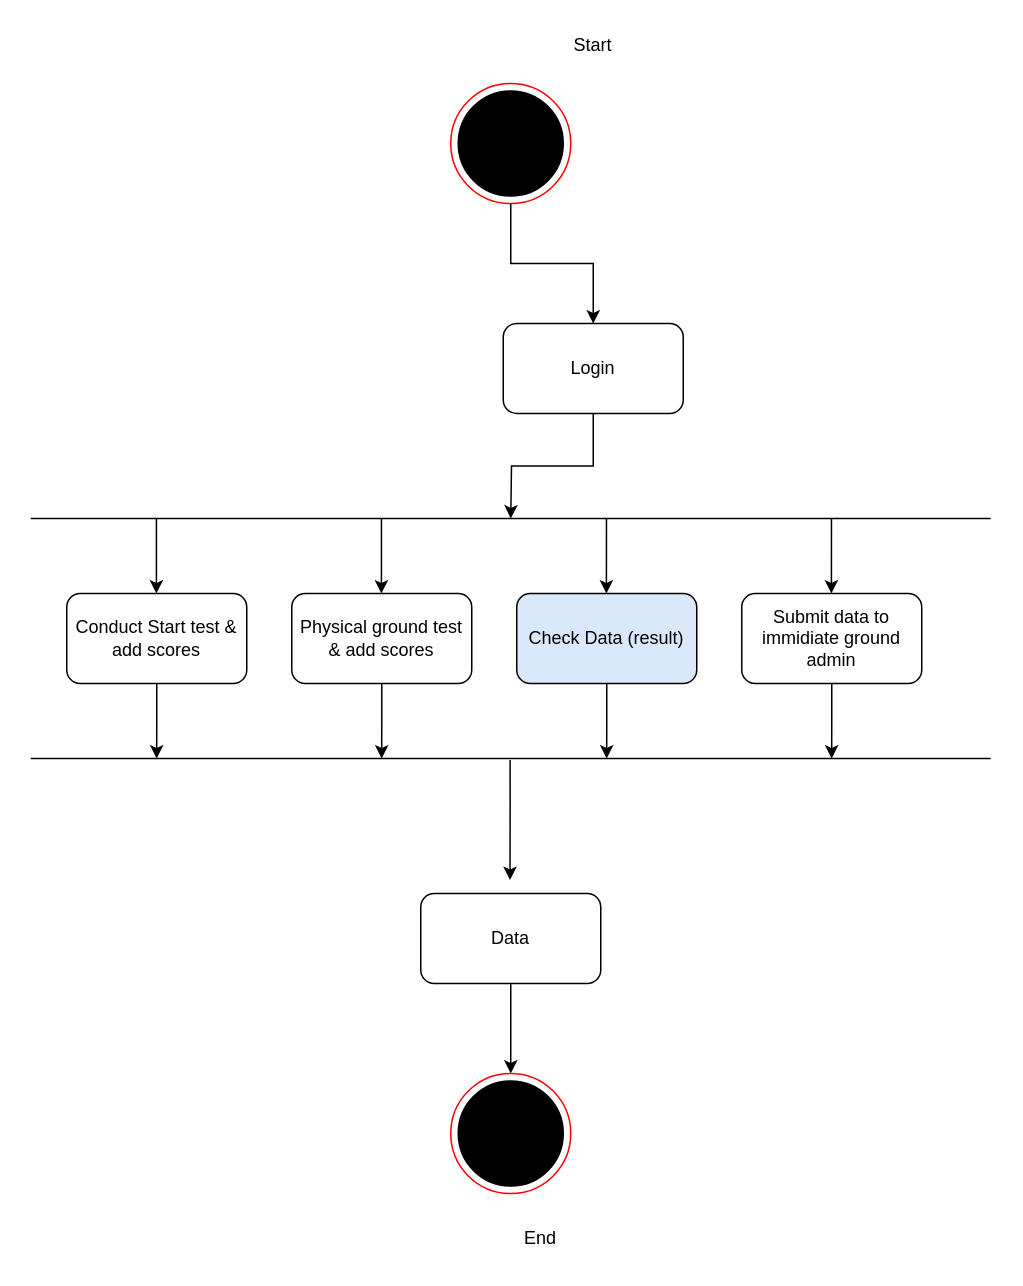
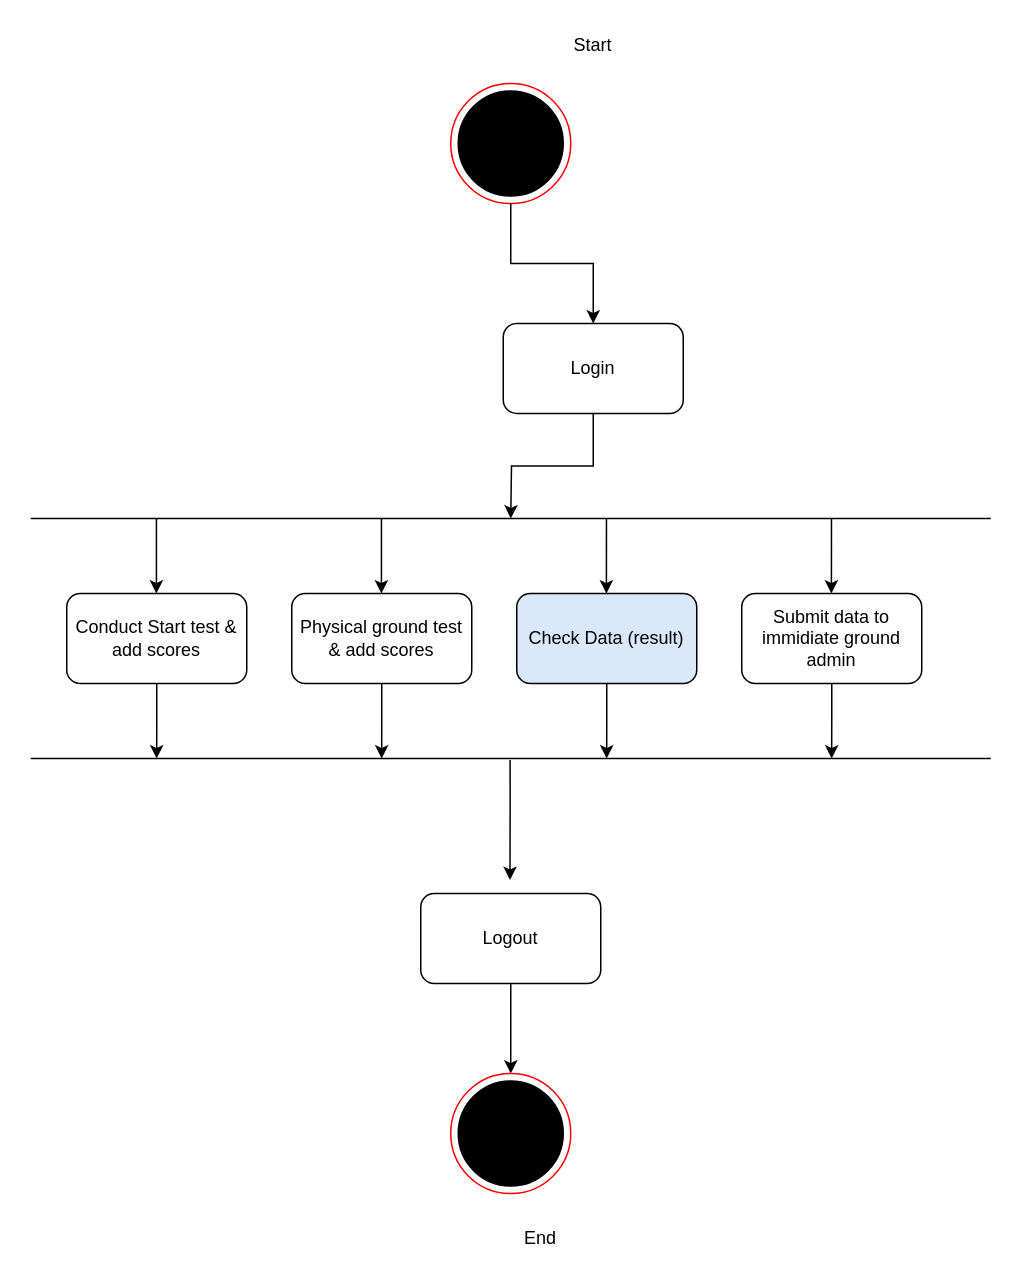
node "Data": label "Data" -> "Logout"
